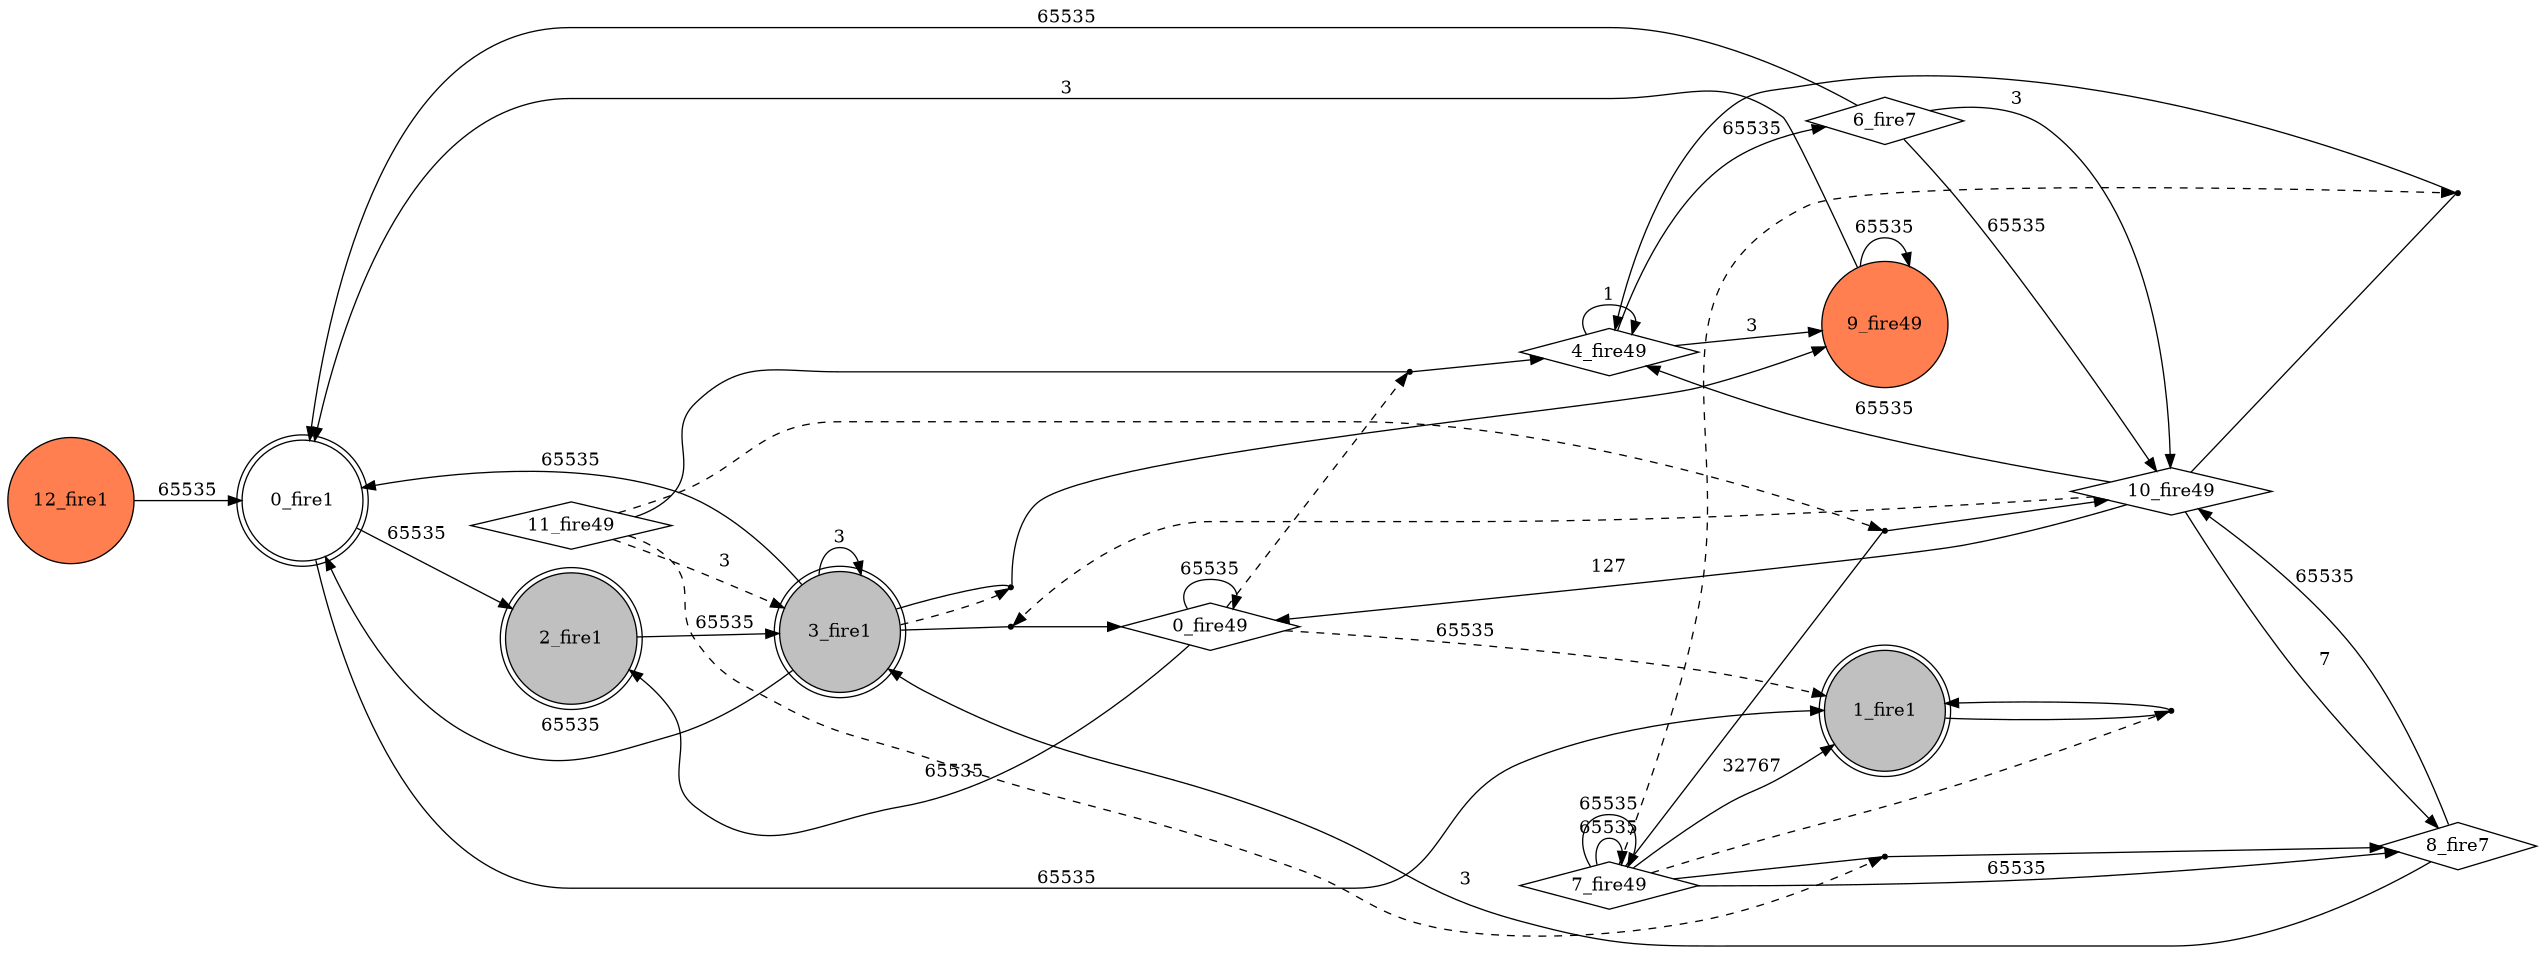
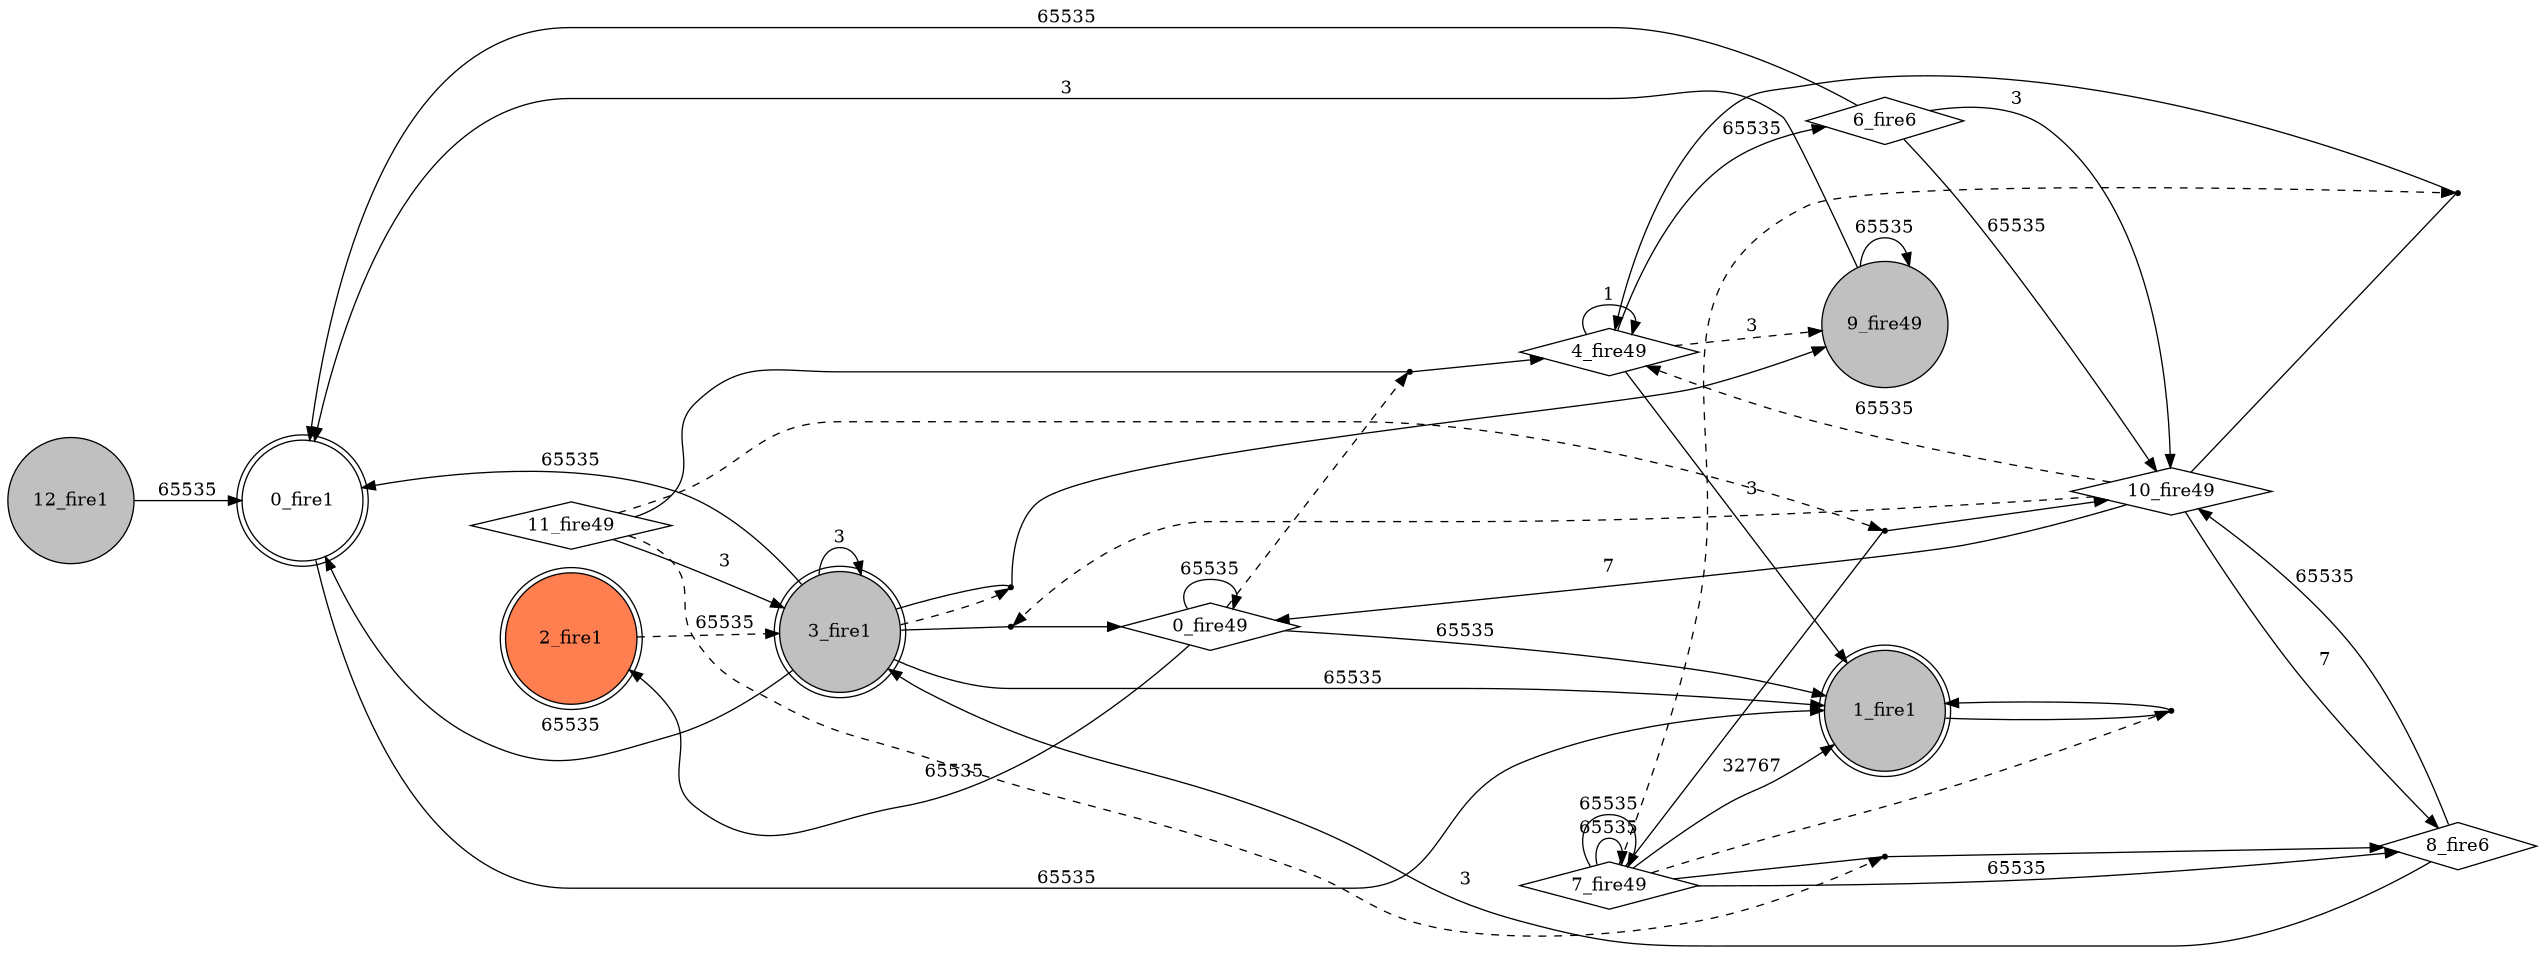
node "6_fire7": label "6_fire7" -> "6_fire6"
node "9_fire49": fillcolor coral -> gray
edge "4_fire49" -> "9_fire49": style solid -> dashed
edge "10_fire49" -> "4_fire49": style solid -> dashed
node "12_fire1": fillcolor coral -> gray
edge "4_fire49" -> "1_fire1": added, label "3"
edge "0_fire1" -> "2_fire1": removed, label "65535"
edge "10_fire49" -> "0_fire49": label "127" -> "7"
edge "11_fire49" -> "3_fire1": style dashed -> solid
edge "2_fire1" -> "3_fire1": style solid -> dashed
node "2_fire1": fillcolor gray -> coral
edge "0_fire49" -> "1_fire1": style dashed -> solid
edge "3_fire1" -> "1_fire1": added, label "65535"
node "8_fire7": label "8_fire7" -> "8_fire6"
